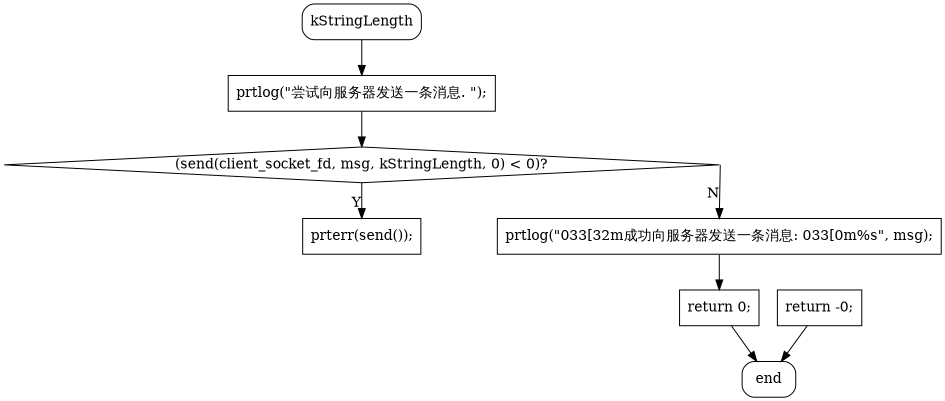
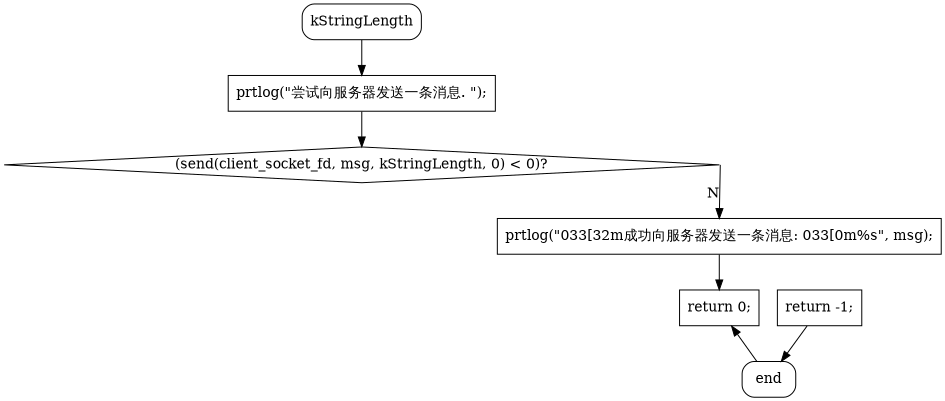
node "prterr(send());": removed
node "return -0;": label "return -0;" -> "return -1;"
edge "return 0;" -> "end": reversed
